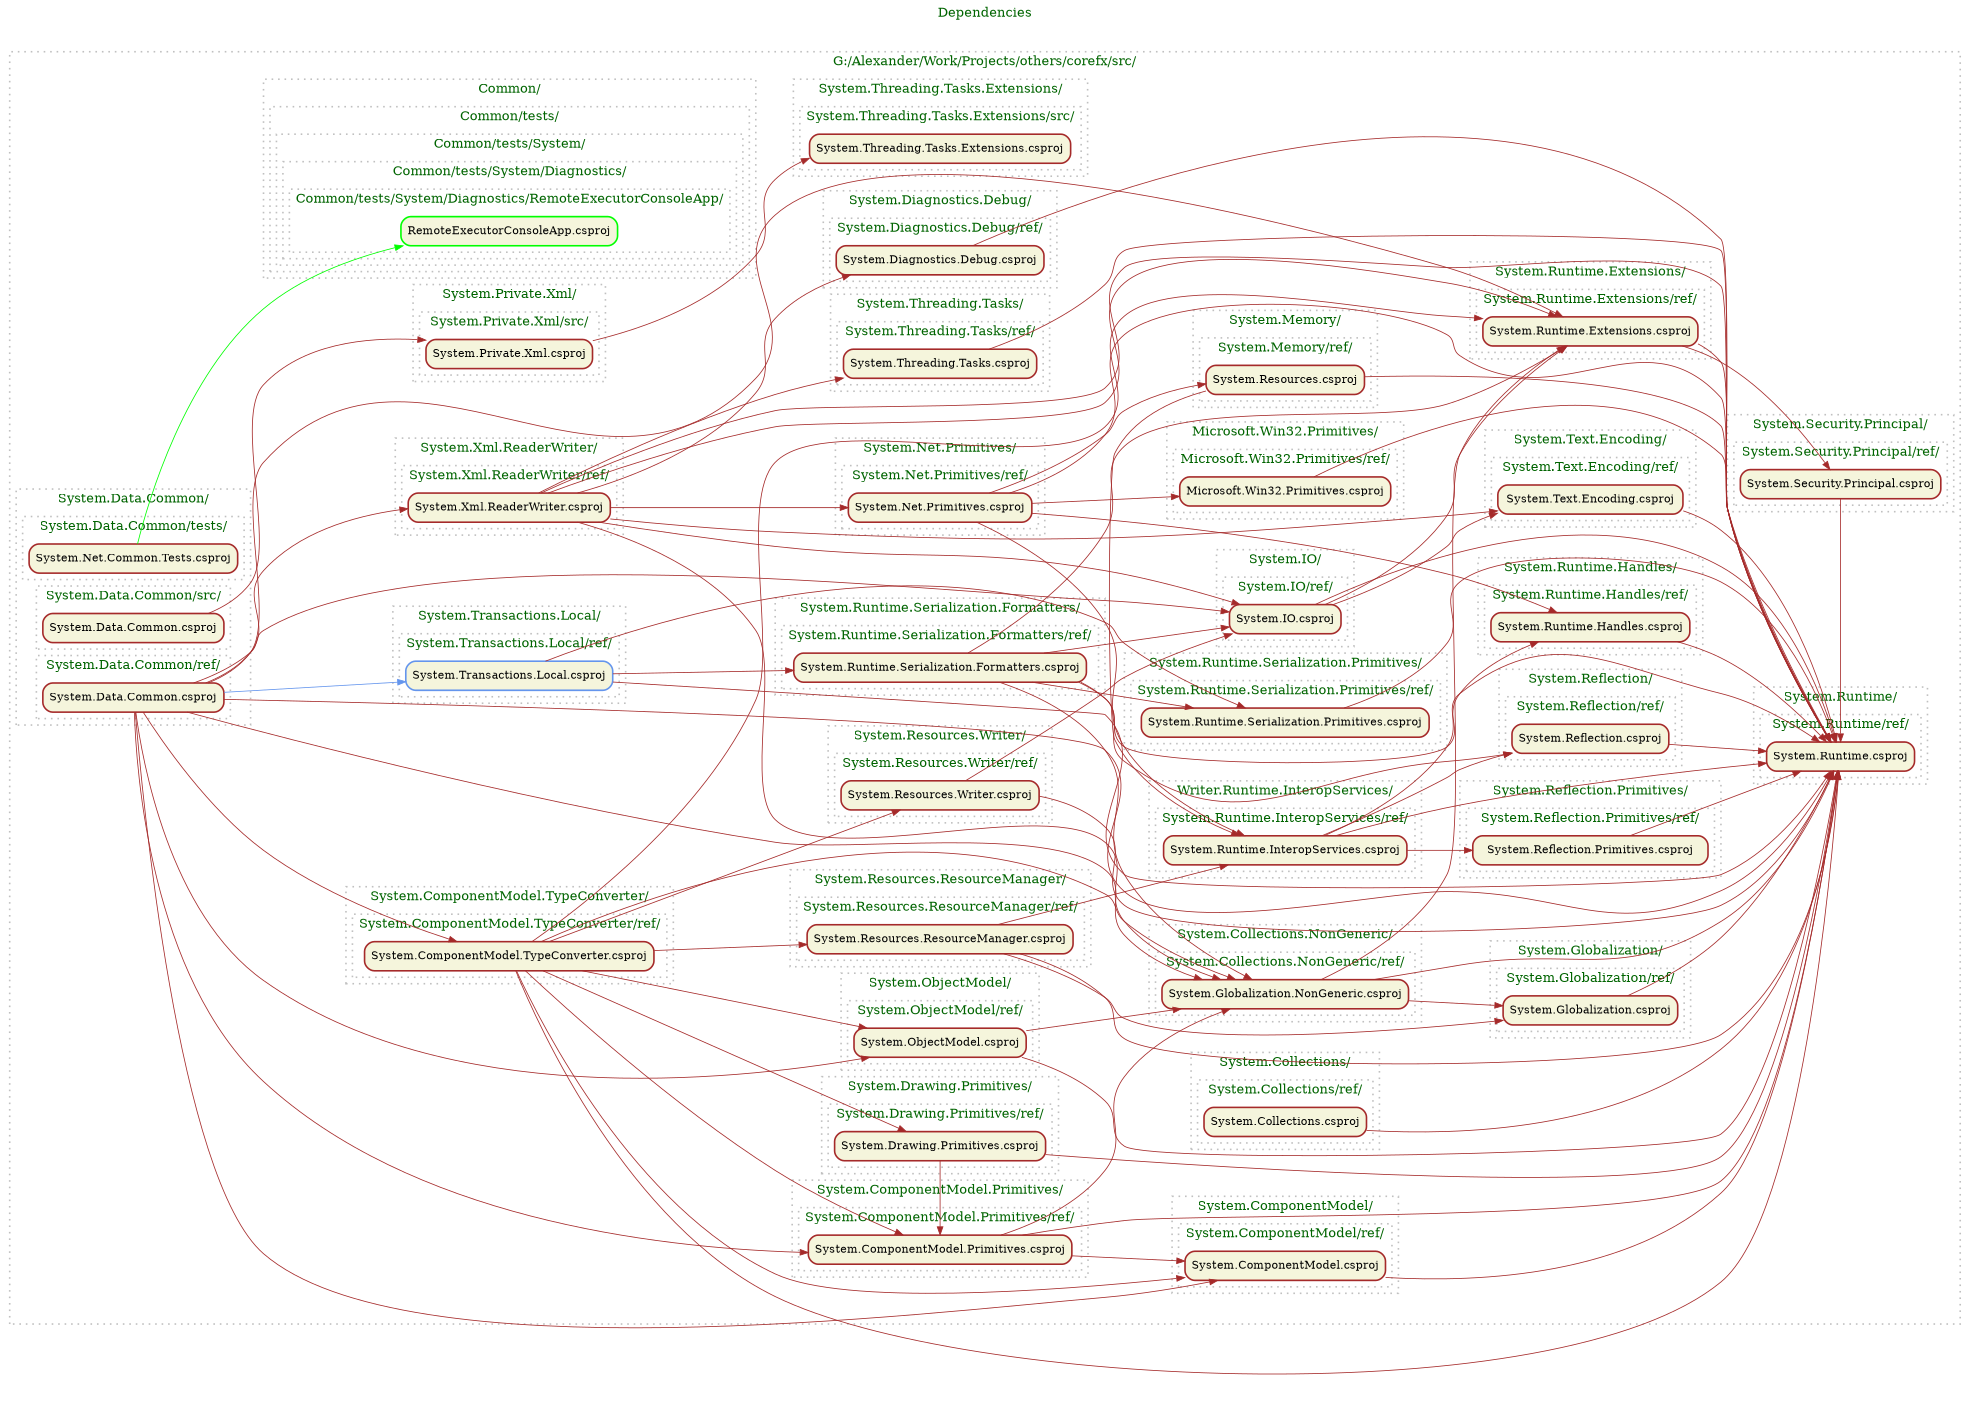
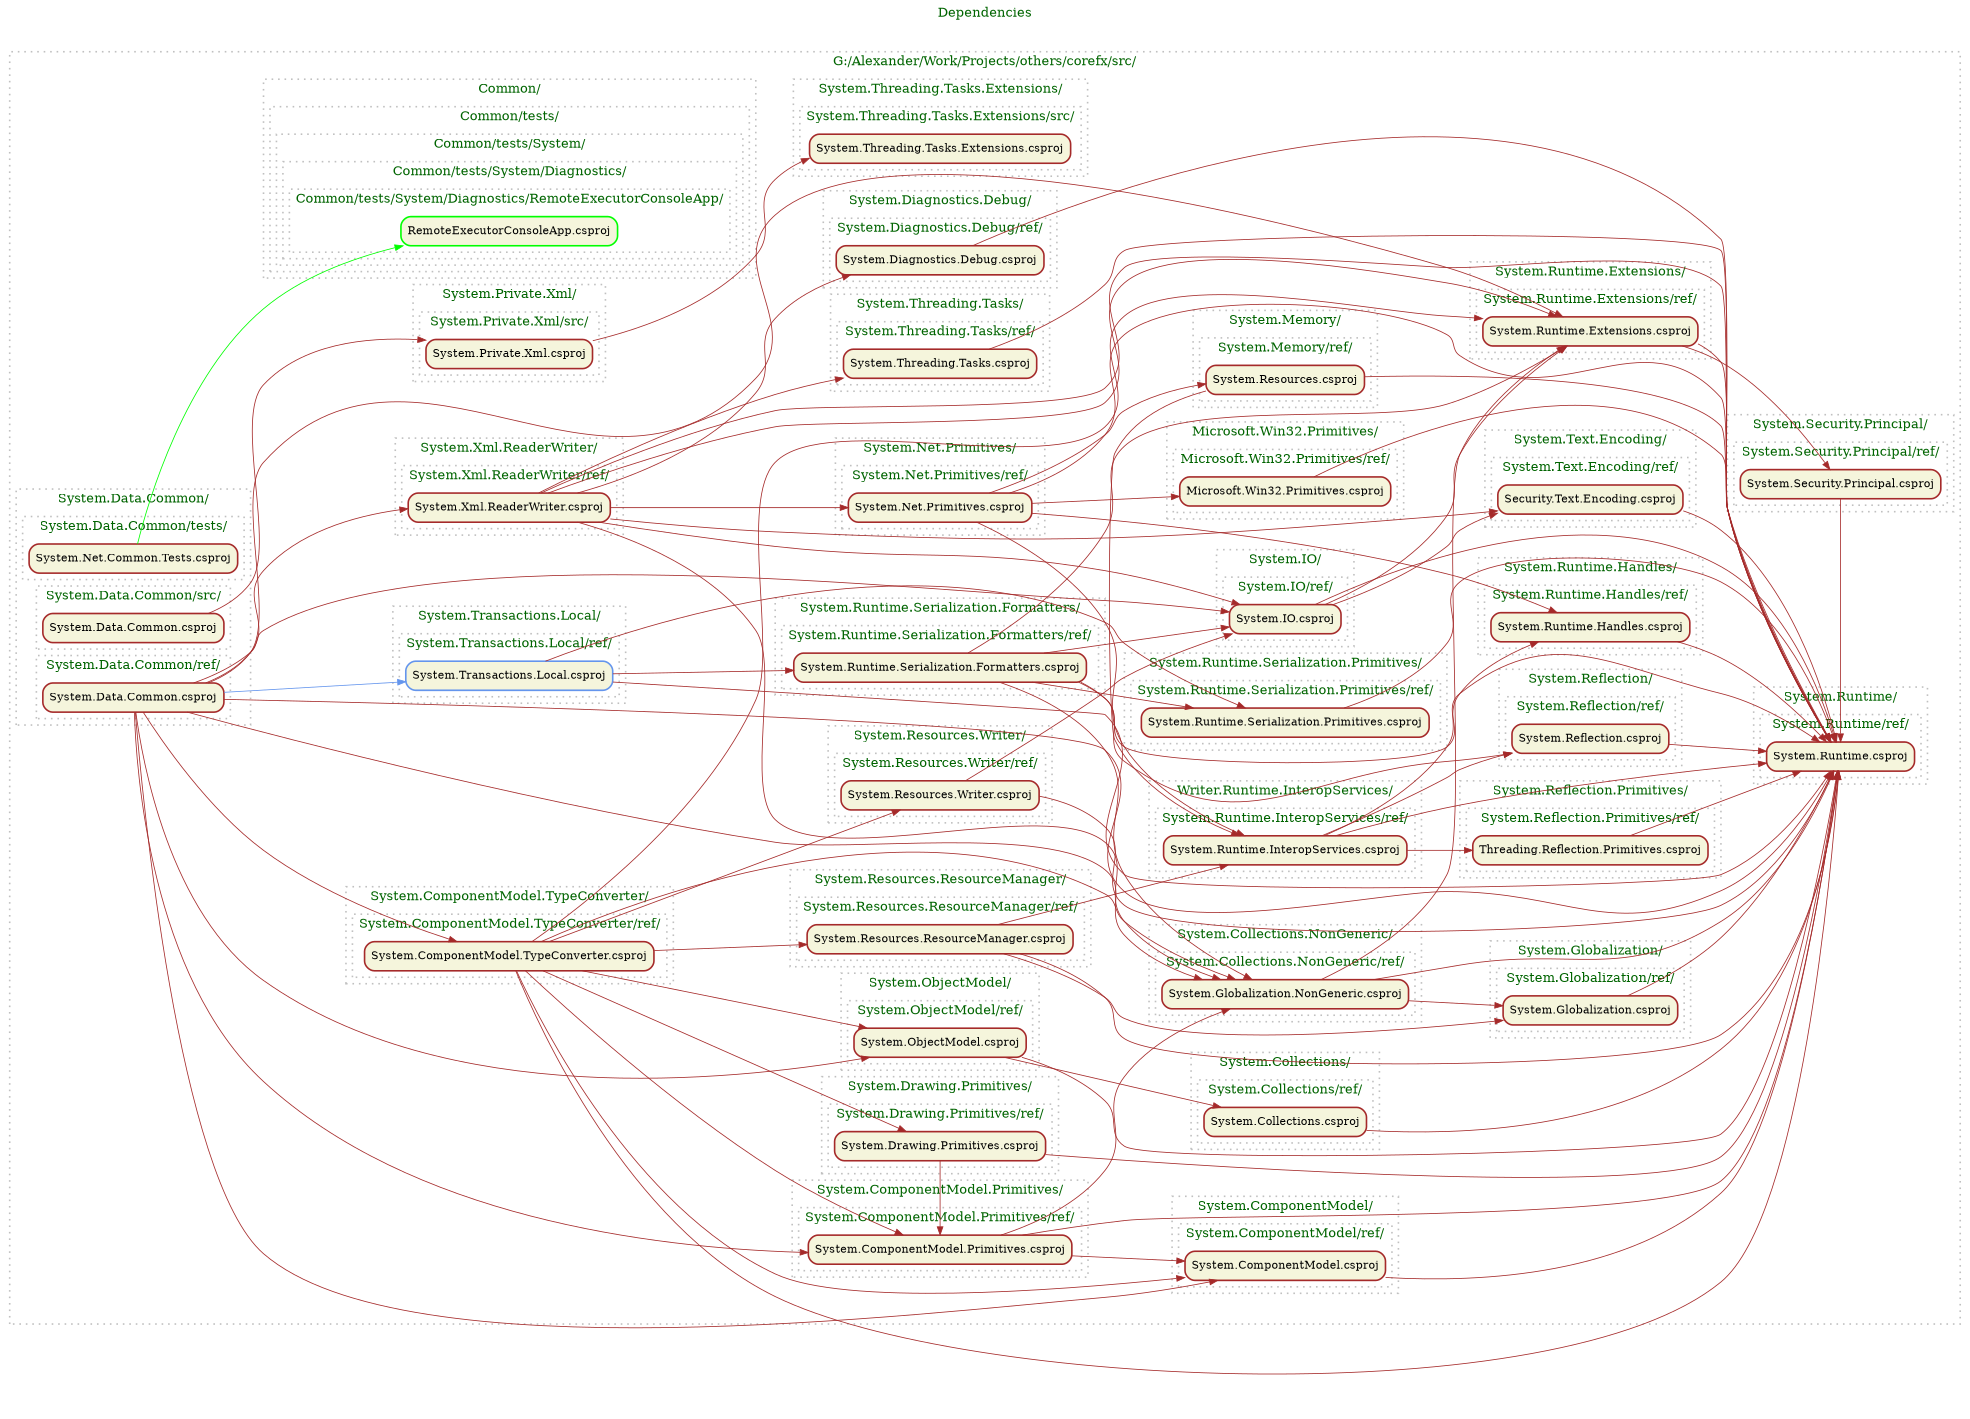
node "System.Text.Encoding.csproj": label "System.Text.Encoding.csproj" -> "Security.Text.Encoding.csproj"
node "System.Reflection.Primitives.csproj": label "System.Reflection.Primitives.csproj" -> "Threading.Reflection.Primitives.csproj"
edge "System.ObjectModel.csproj" -> "System.Globalization.NonGeneric.csproj": now "System.ObjectModel.csproj" -> "System.Collections.csproj"
